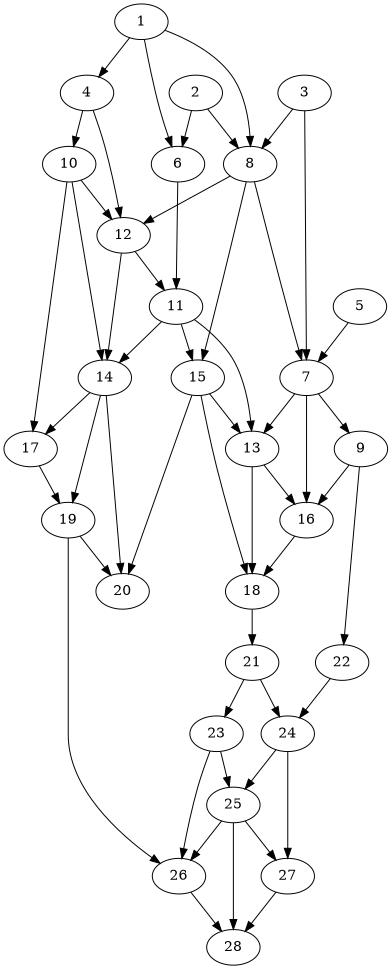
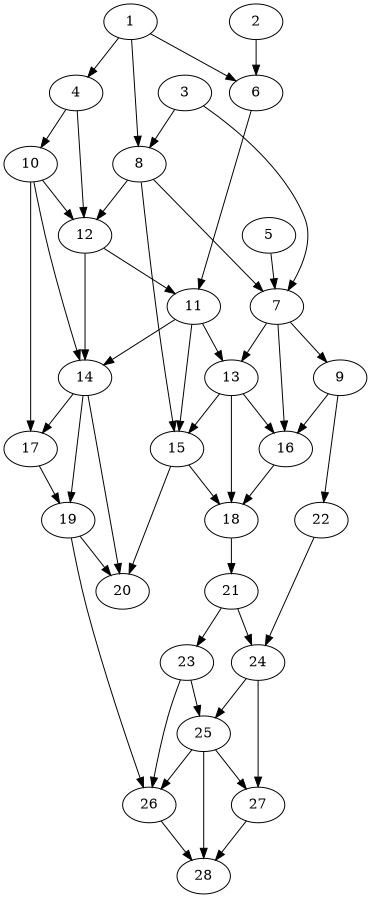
edge "2" -> "8": removed
edge "15" -> "13": reversed
